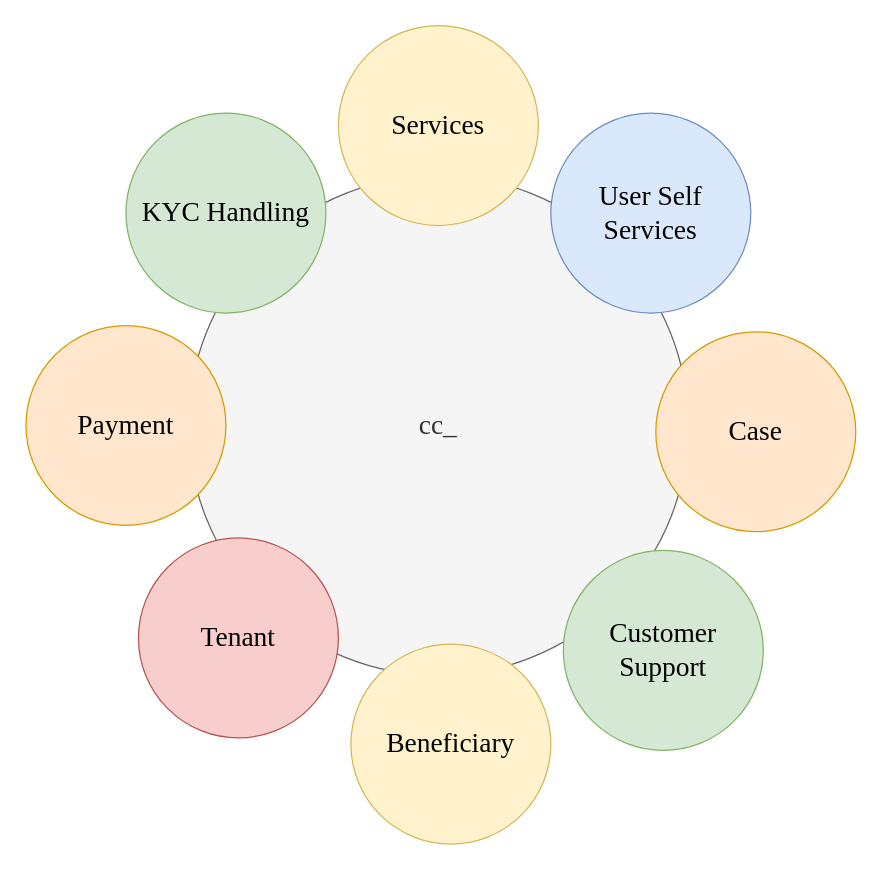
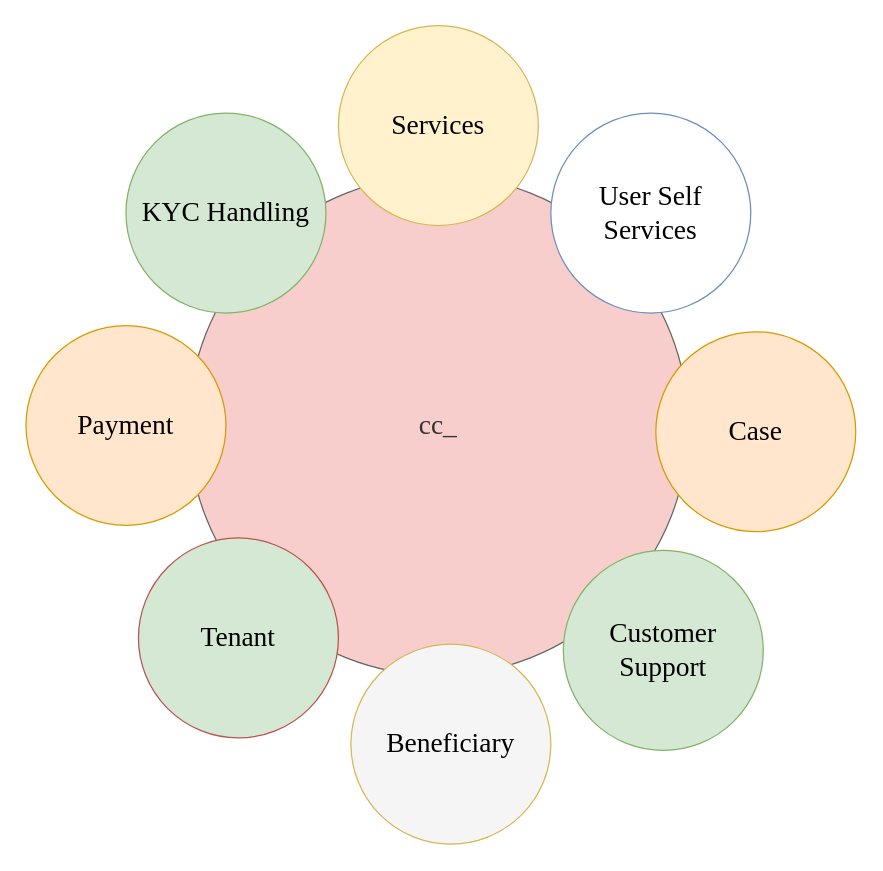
node "User Self Services": fillcolor #dae8fc -> #ffffff
node "cc_": fillcolor #f5f5f5 -> #f8cecc
node "Tenant": fillcolor #f8cecc -> #d5e8d4
node "Beneficiary": fillcolor #fff2cc -> #f5f5f5
